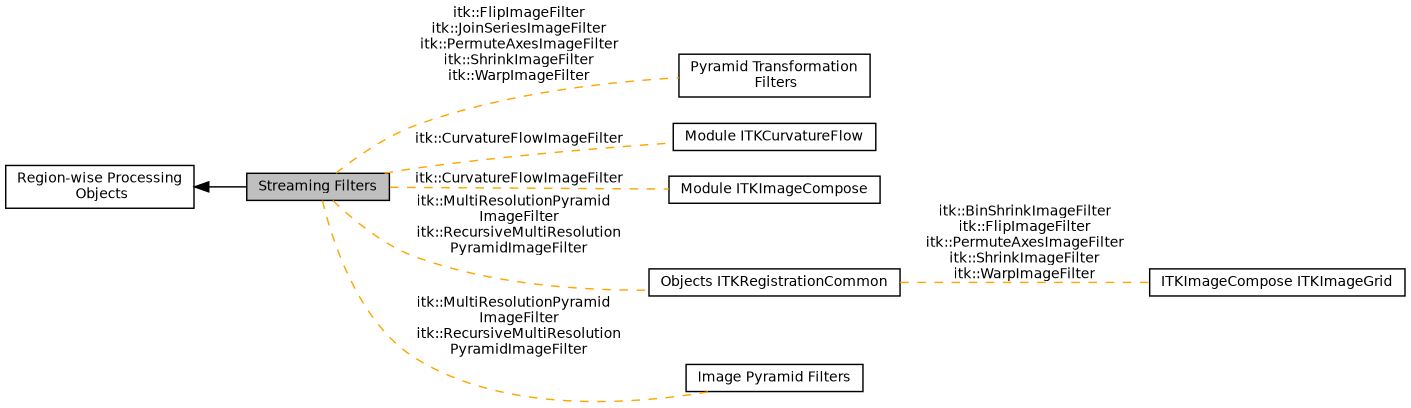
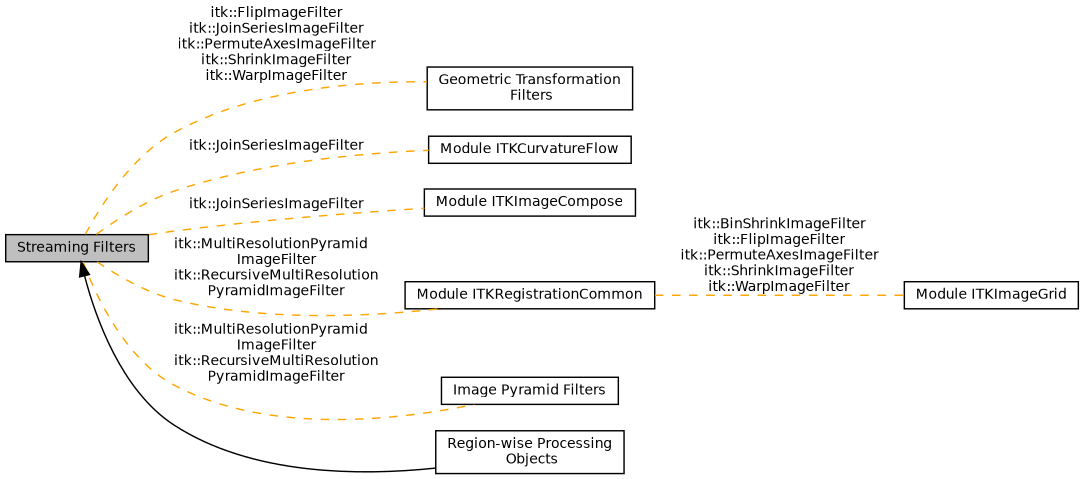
node "Pyramid Transformation Filters": label "Pyramid Transformation Filters" -> "Geometric Transformation Filters"
edge "Module ITKCurvatureFlow" -- "Streaming Filters": label "itk::CurvatureFlowImageFilter" -> "itk::JoinSeriesImageFilter"
edge "Streaming Filters" -- "Module ITKImageCompose": label "itk::CurvatureFlowImageFilter" -> "itk::JoinSeriesImageFilter"
edge "Streaming Filters" -> "Region-wise Processing Objects": reversed
node "Objects ITKRegistrationCommon": label "Objects ITKRegistrationCommon" -> "Module ITKRegistrationCommon"
node "ITKImageCompose ITKImageGrid": label "ITKImageCompose ITKImageGrid" -> "Module ITKImageGrid"
